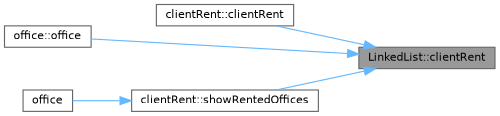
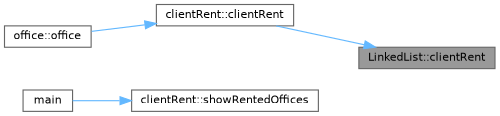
edge "office::office" -> "LinkedList::clientRent": now "office::office" -> "clientRent::clientRent"
edge "clientRent::showRentedOffices" -> "LinkedList::clientRent": removed
node "office": label "office" -> "main"
